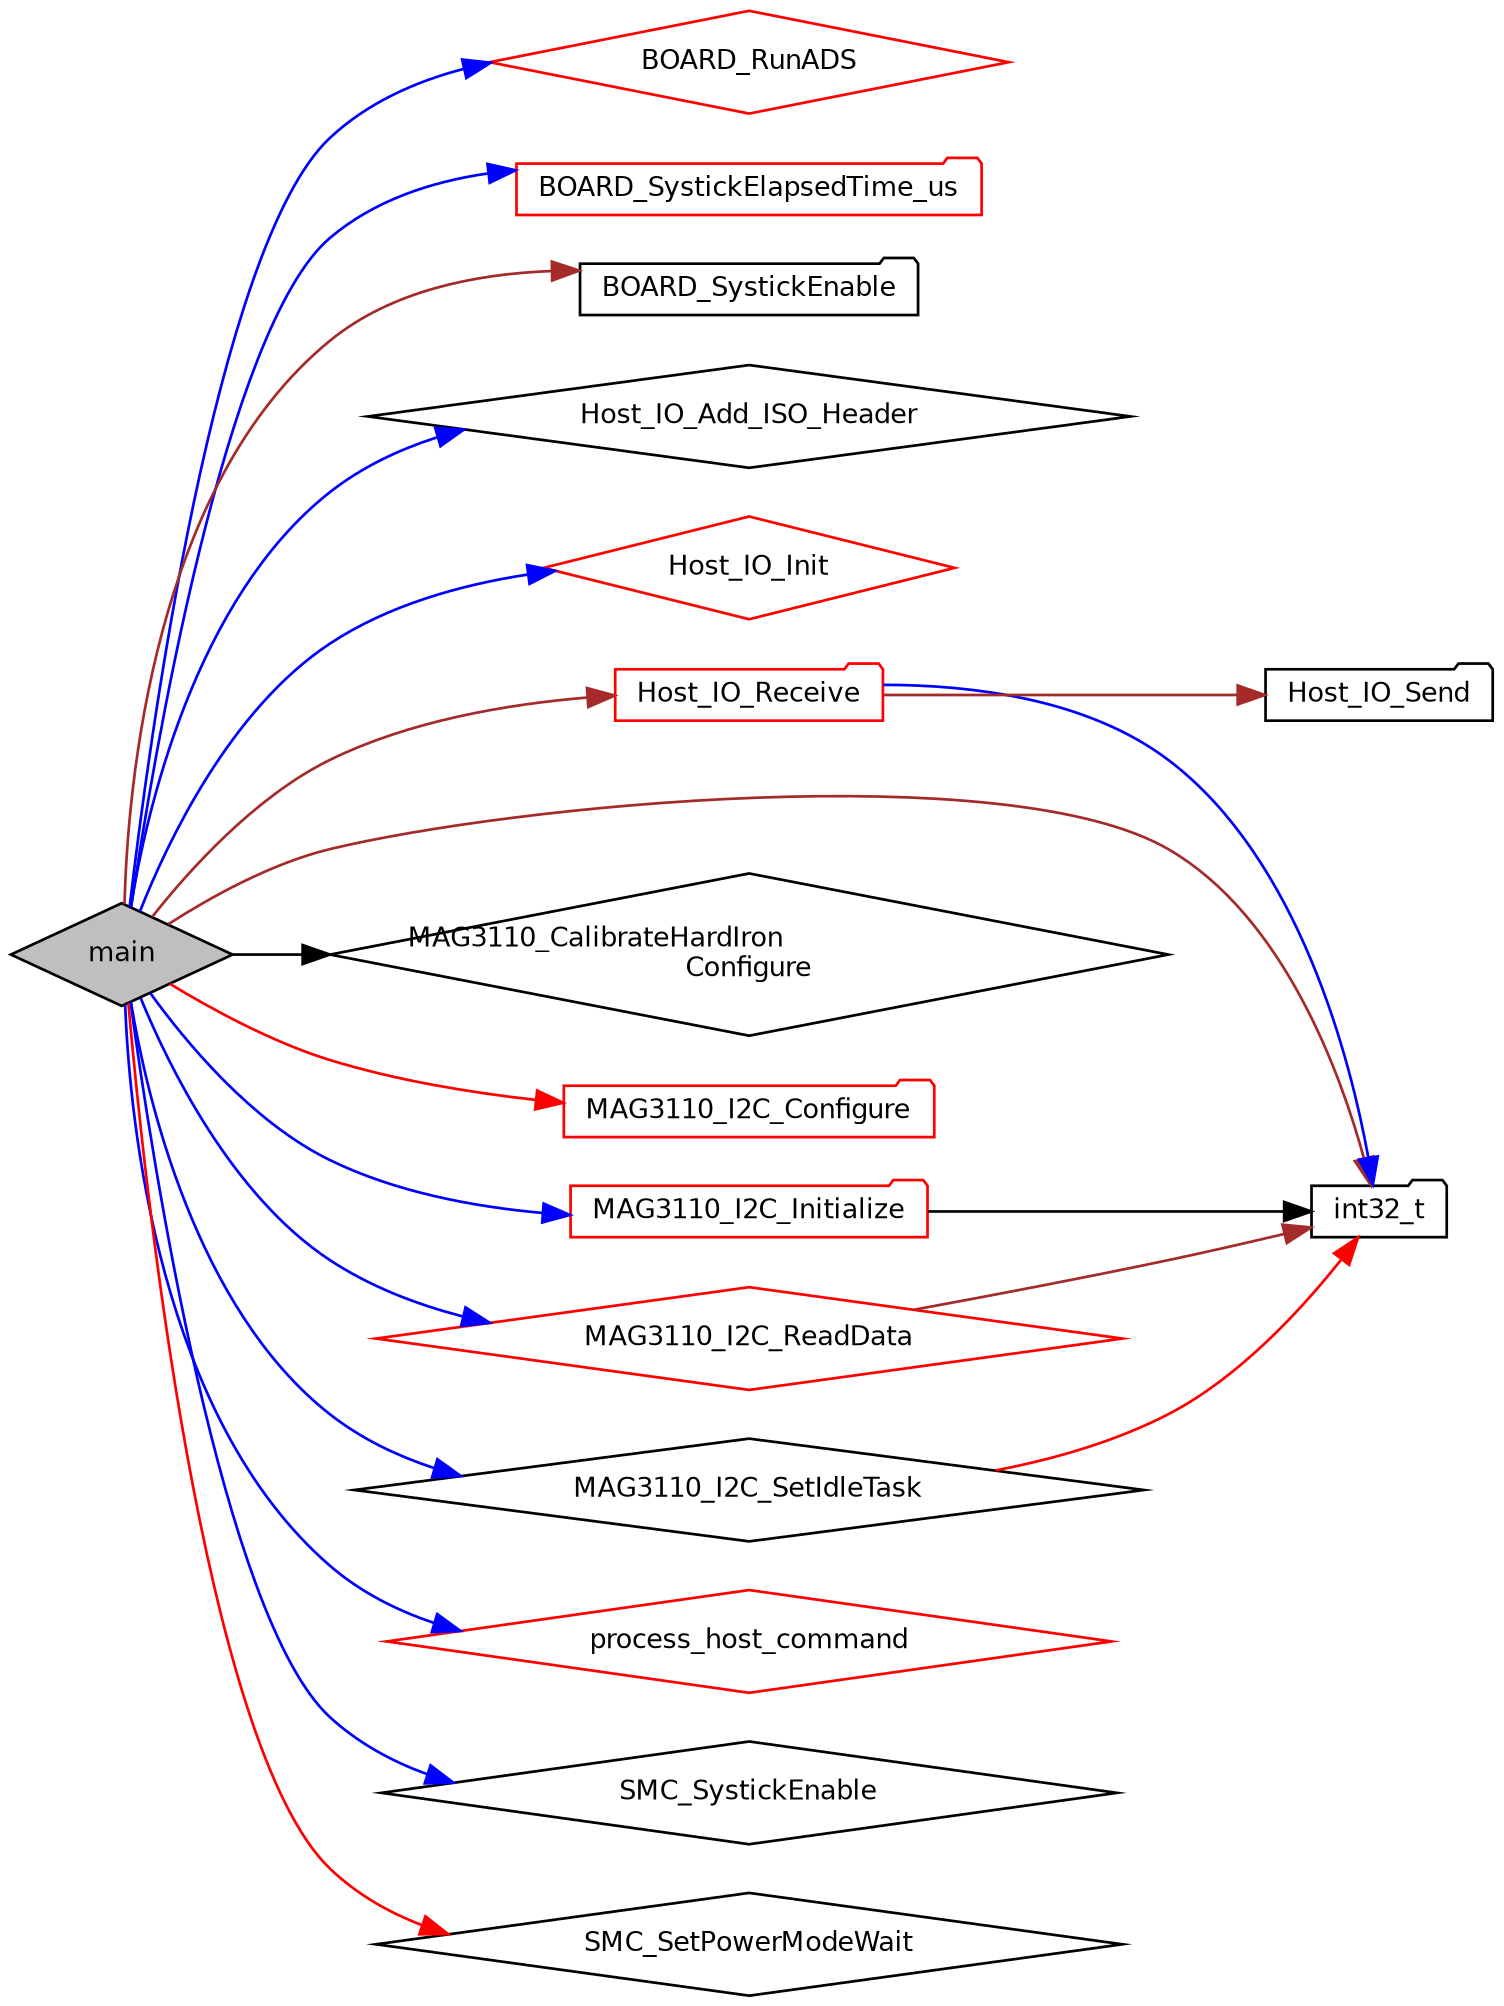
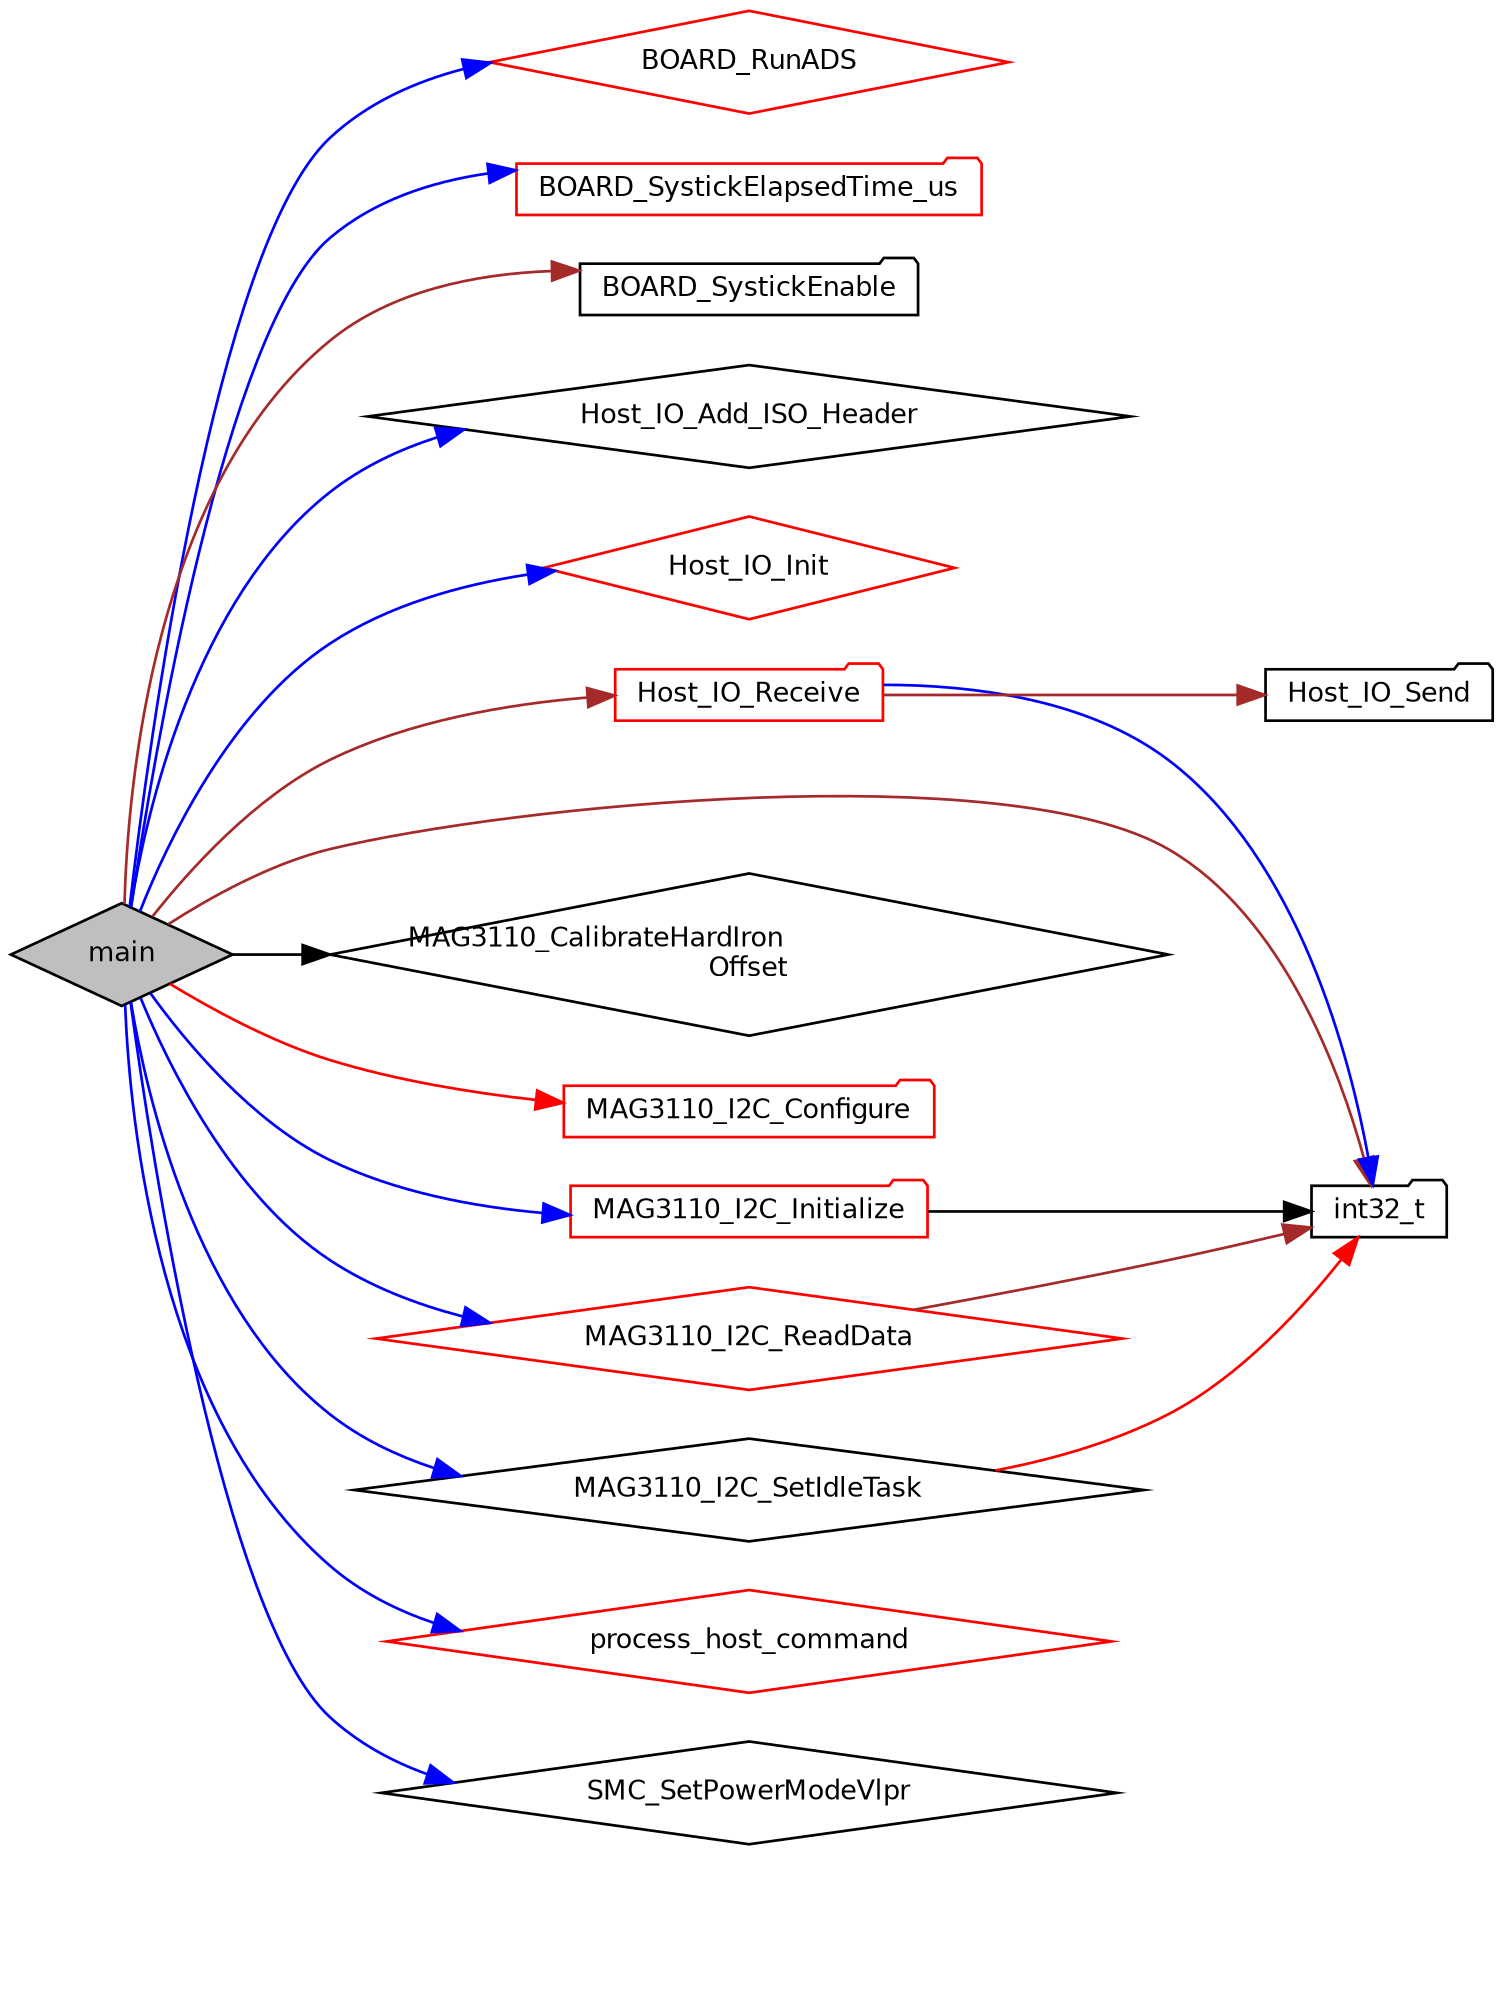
node "MAG3110_CalibrateHardIron Configure": label "MAG3110_CalibrateHardIron Configure" -> "MAG3110_CalibrateHardIron Offset"
node "SMC_SystickEnable": label "SMC_SystickEnable" -> "SMC_SetPowerModeVlpr"
node "SMC_SetPowerModeWait": removed
